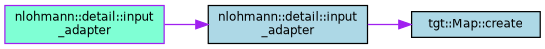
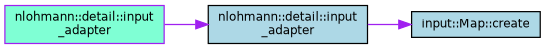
node "tgt::Map::create": label "tgt::Map::create" -> "input::Map::create"
